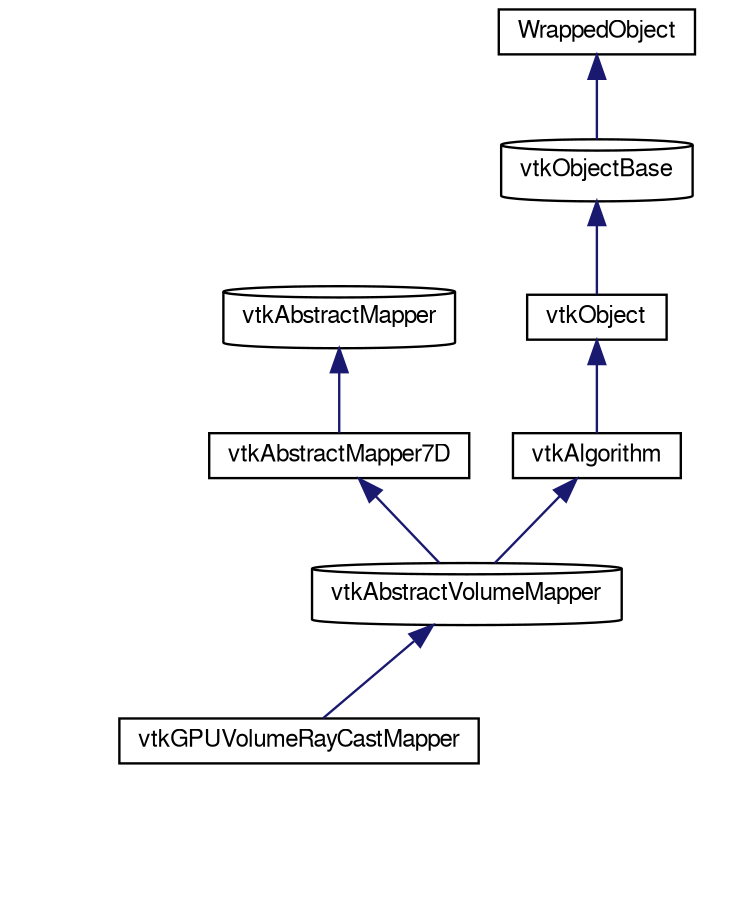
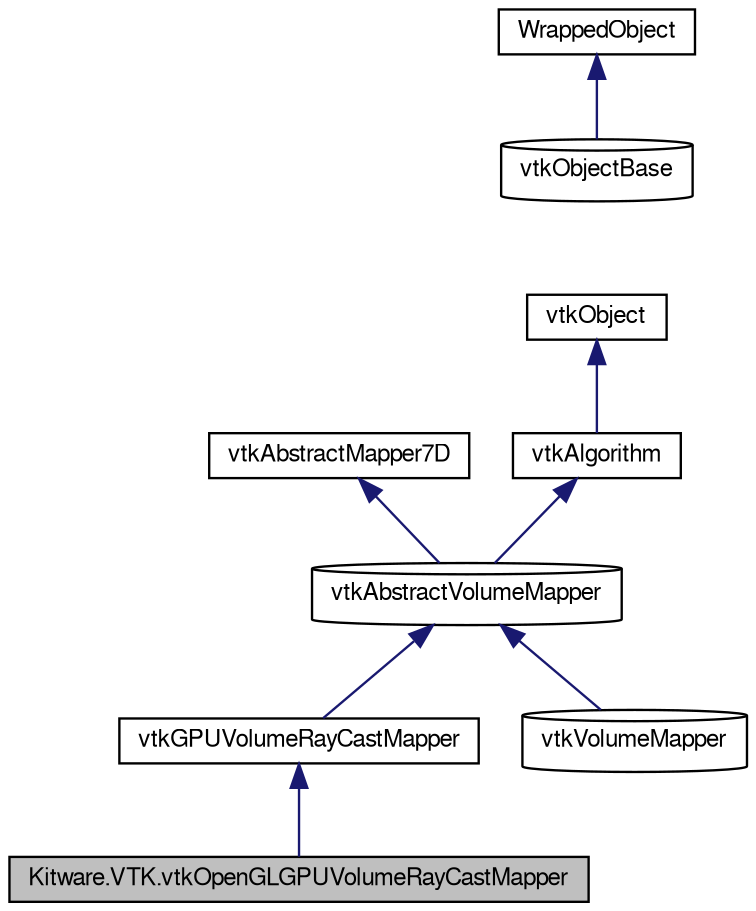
edge "vtkObject" -> "vtkObjectBase": removed
node "vtkAbstractMapper": removed
node "vtkVolumeMapper": added
node "Kitware.VTK.vtkOpenGLGPUVolumeRayCastMapper": added
